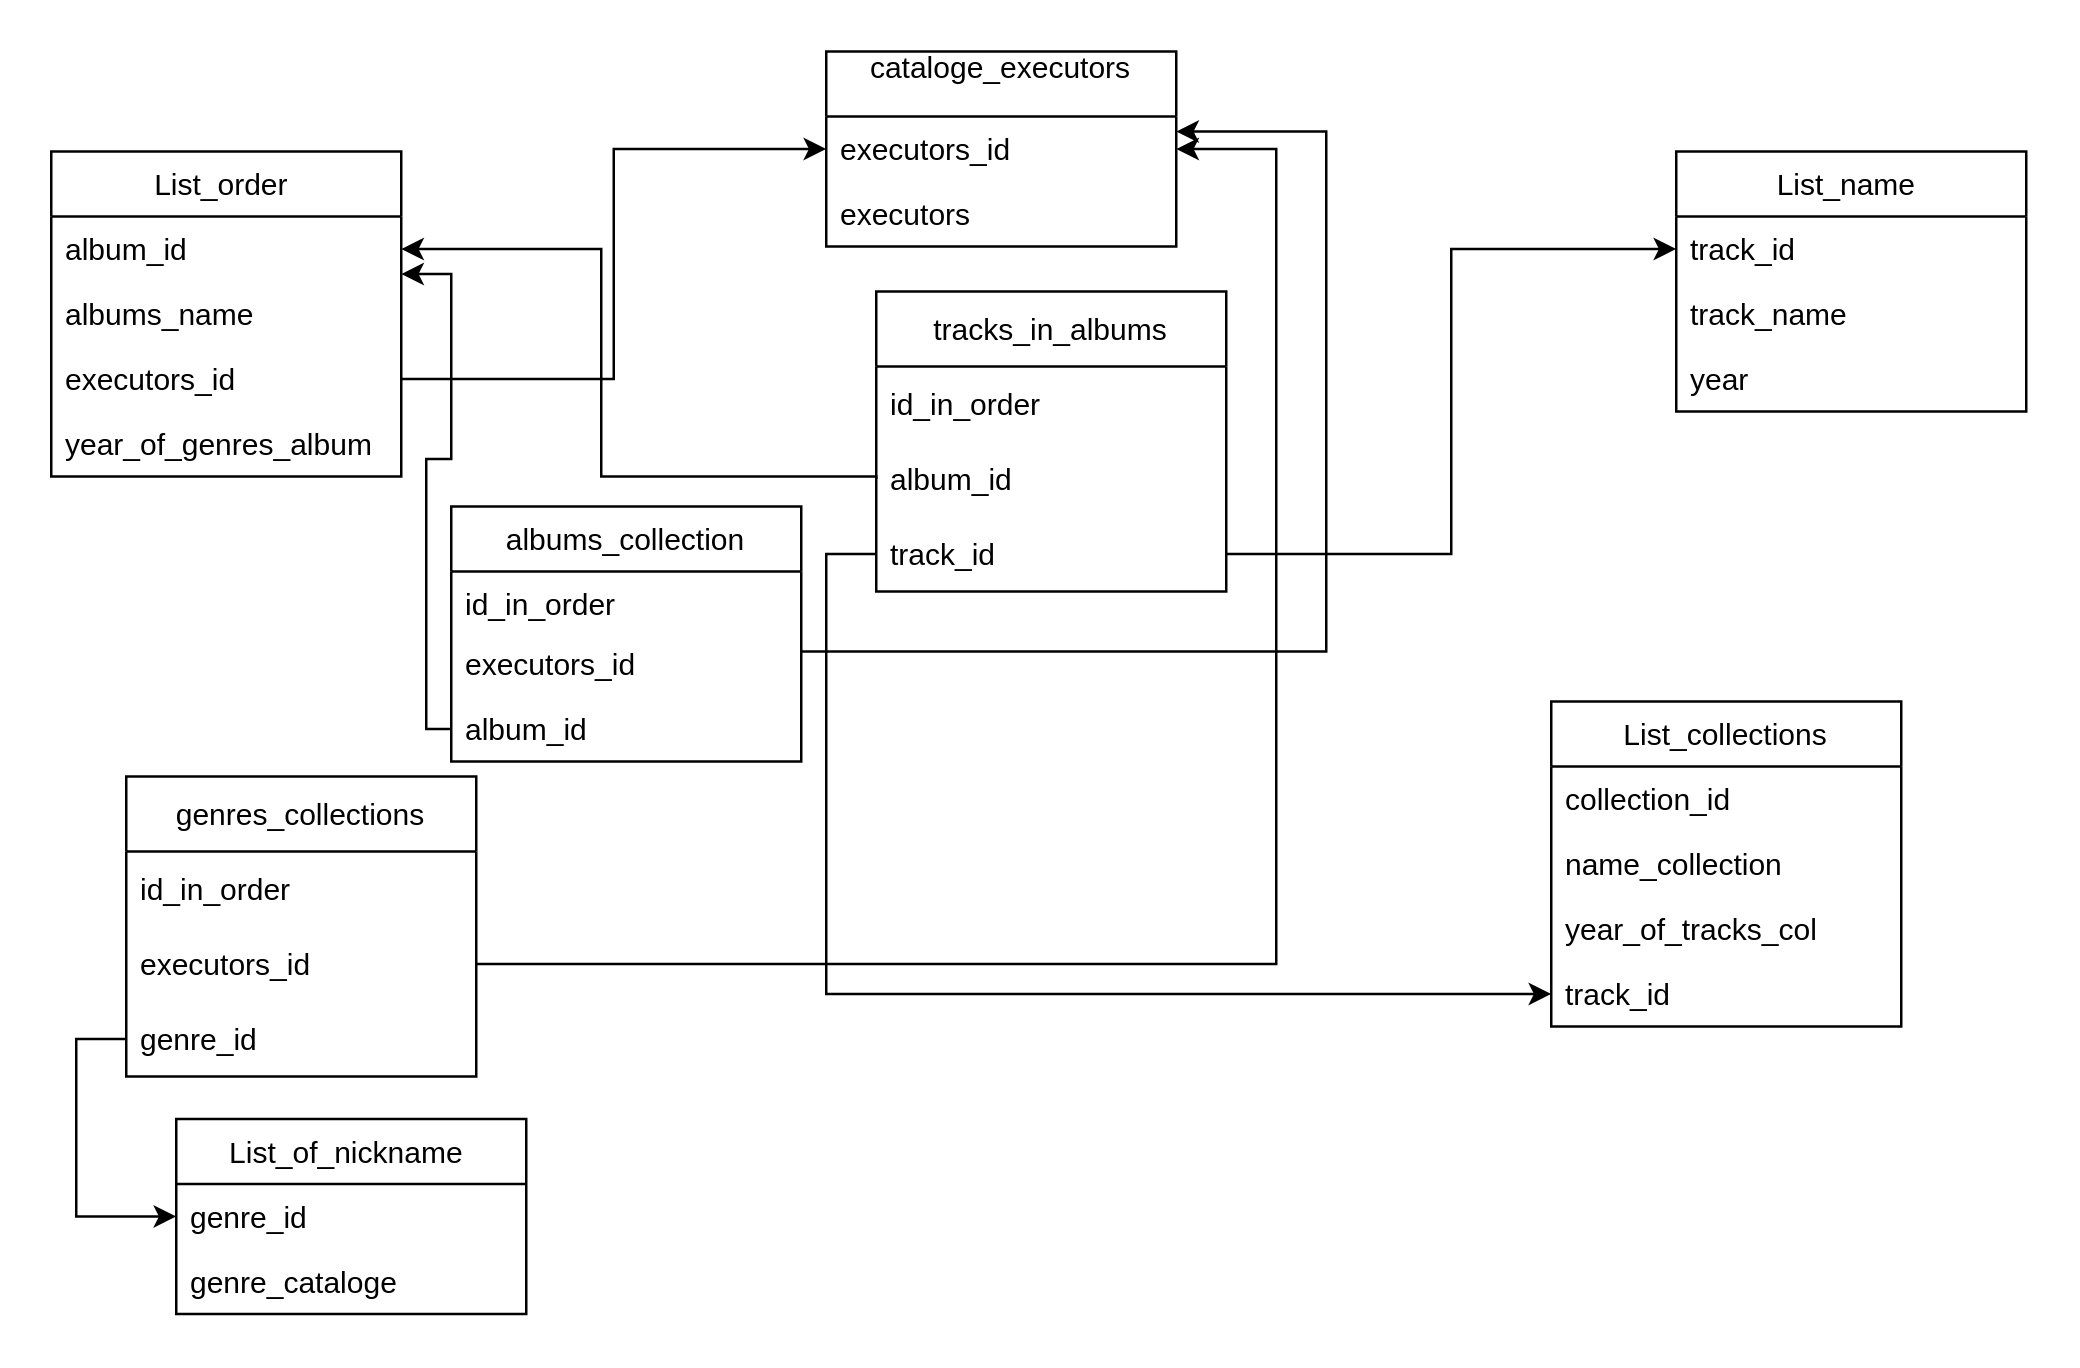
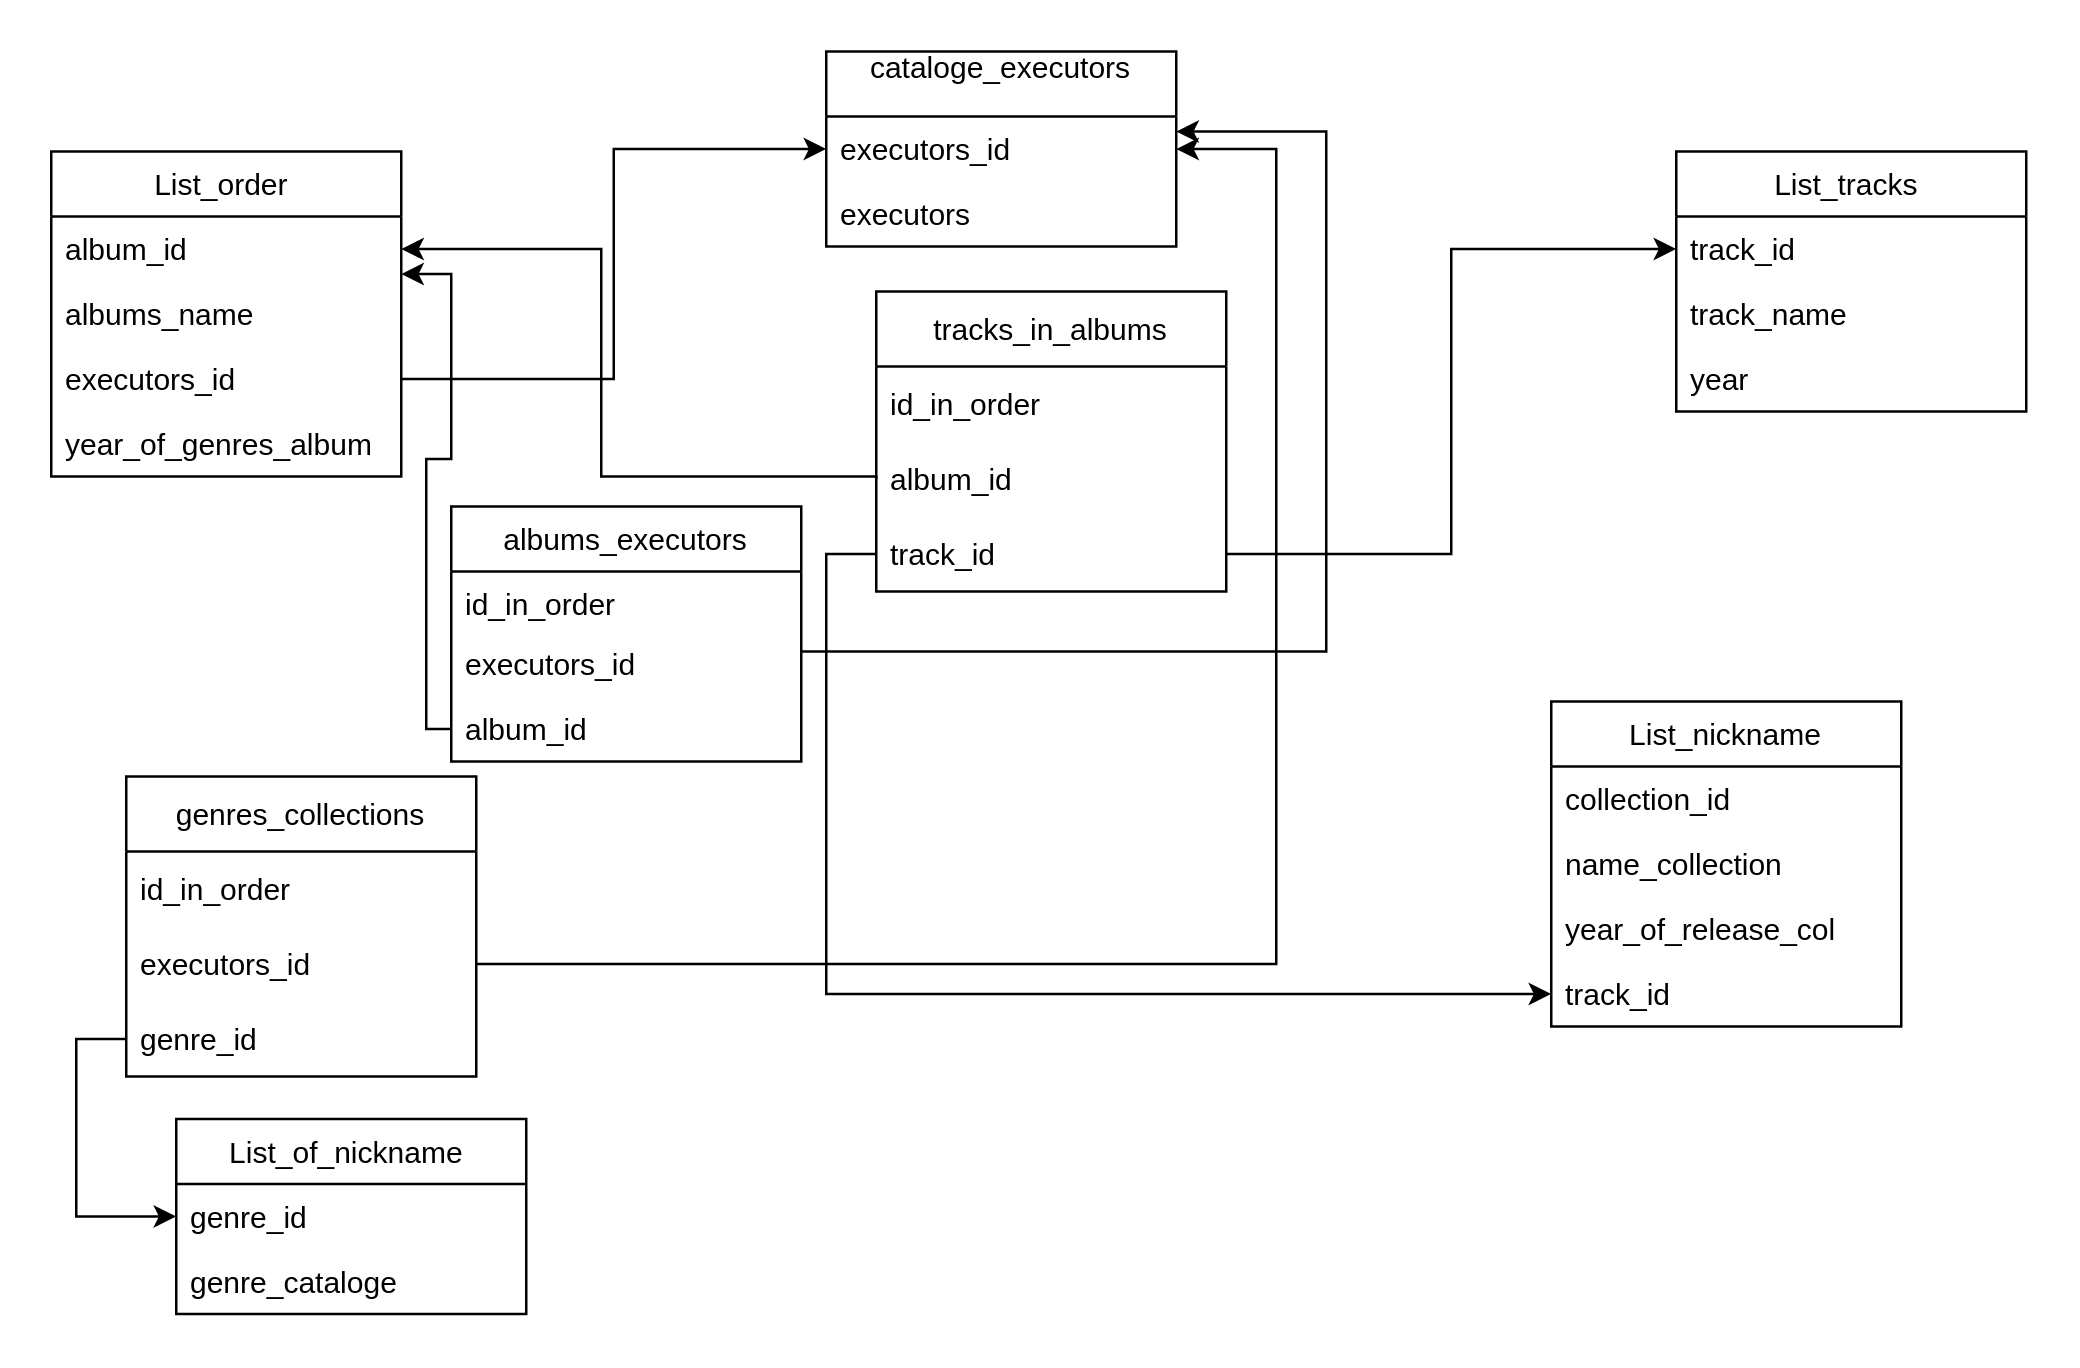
node "List_name": label "List_name" -> "List_tracks"
node "albums_collection": label "albums_collection" -> "albums_executors"
node "List_collections": label "List_collections" -> "List_nickname"
node "year_of_tracks_col": label "year_of_tracks_col" -> "year_of_release_col"
